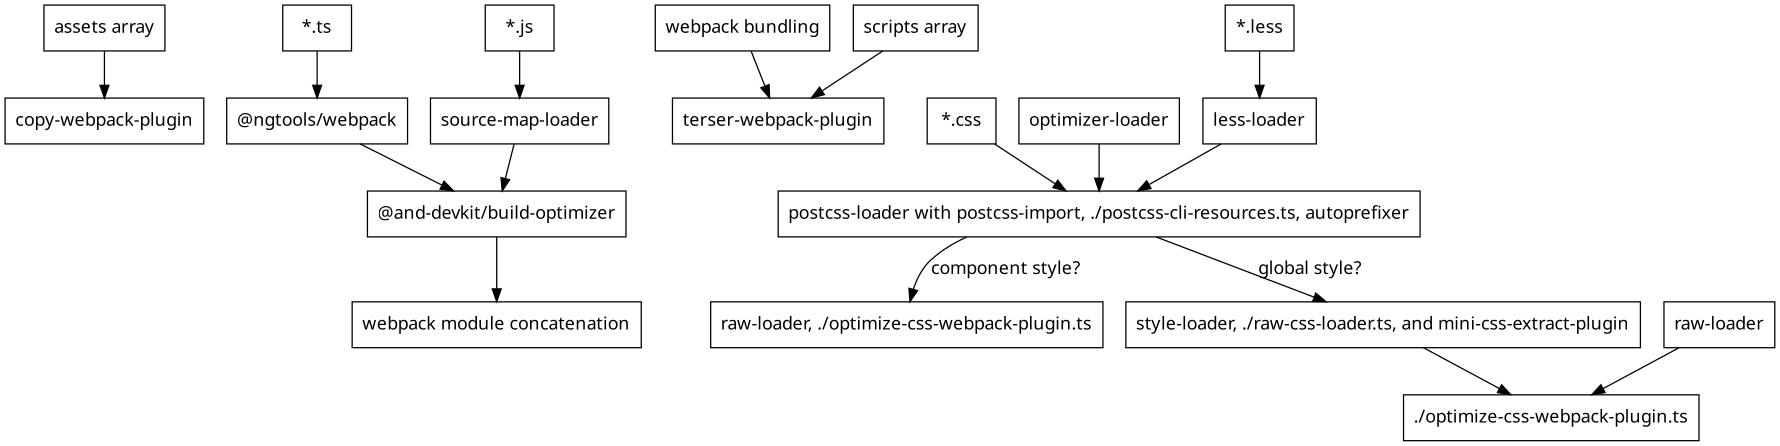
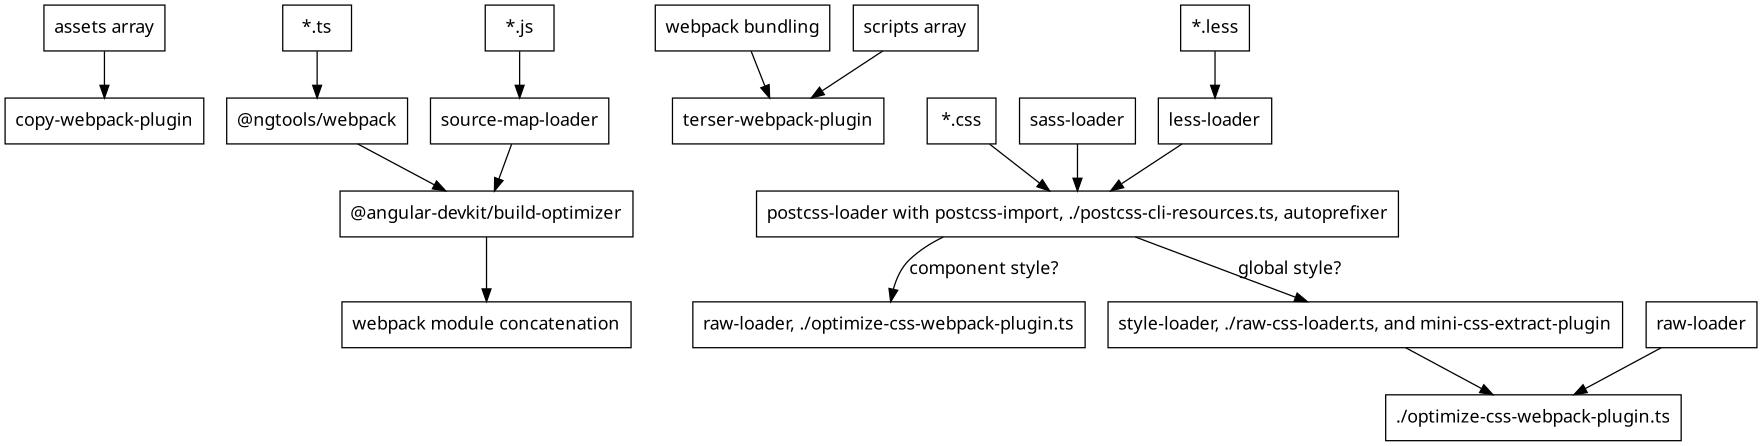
node "optimizer-loader": label "optimizer-loader" -> "sass-loader"
node "@and-devkit/build-optimizer": label "@and-devkit/build-optimizer" -> "@angular-devkit/build-optimizer"
